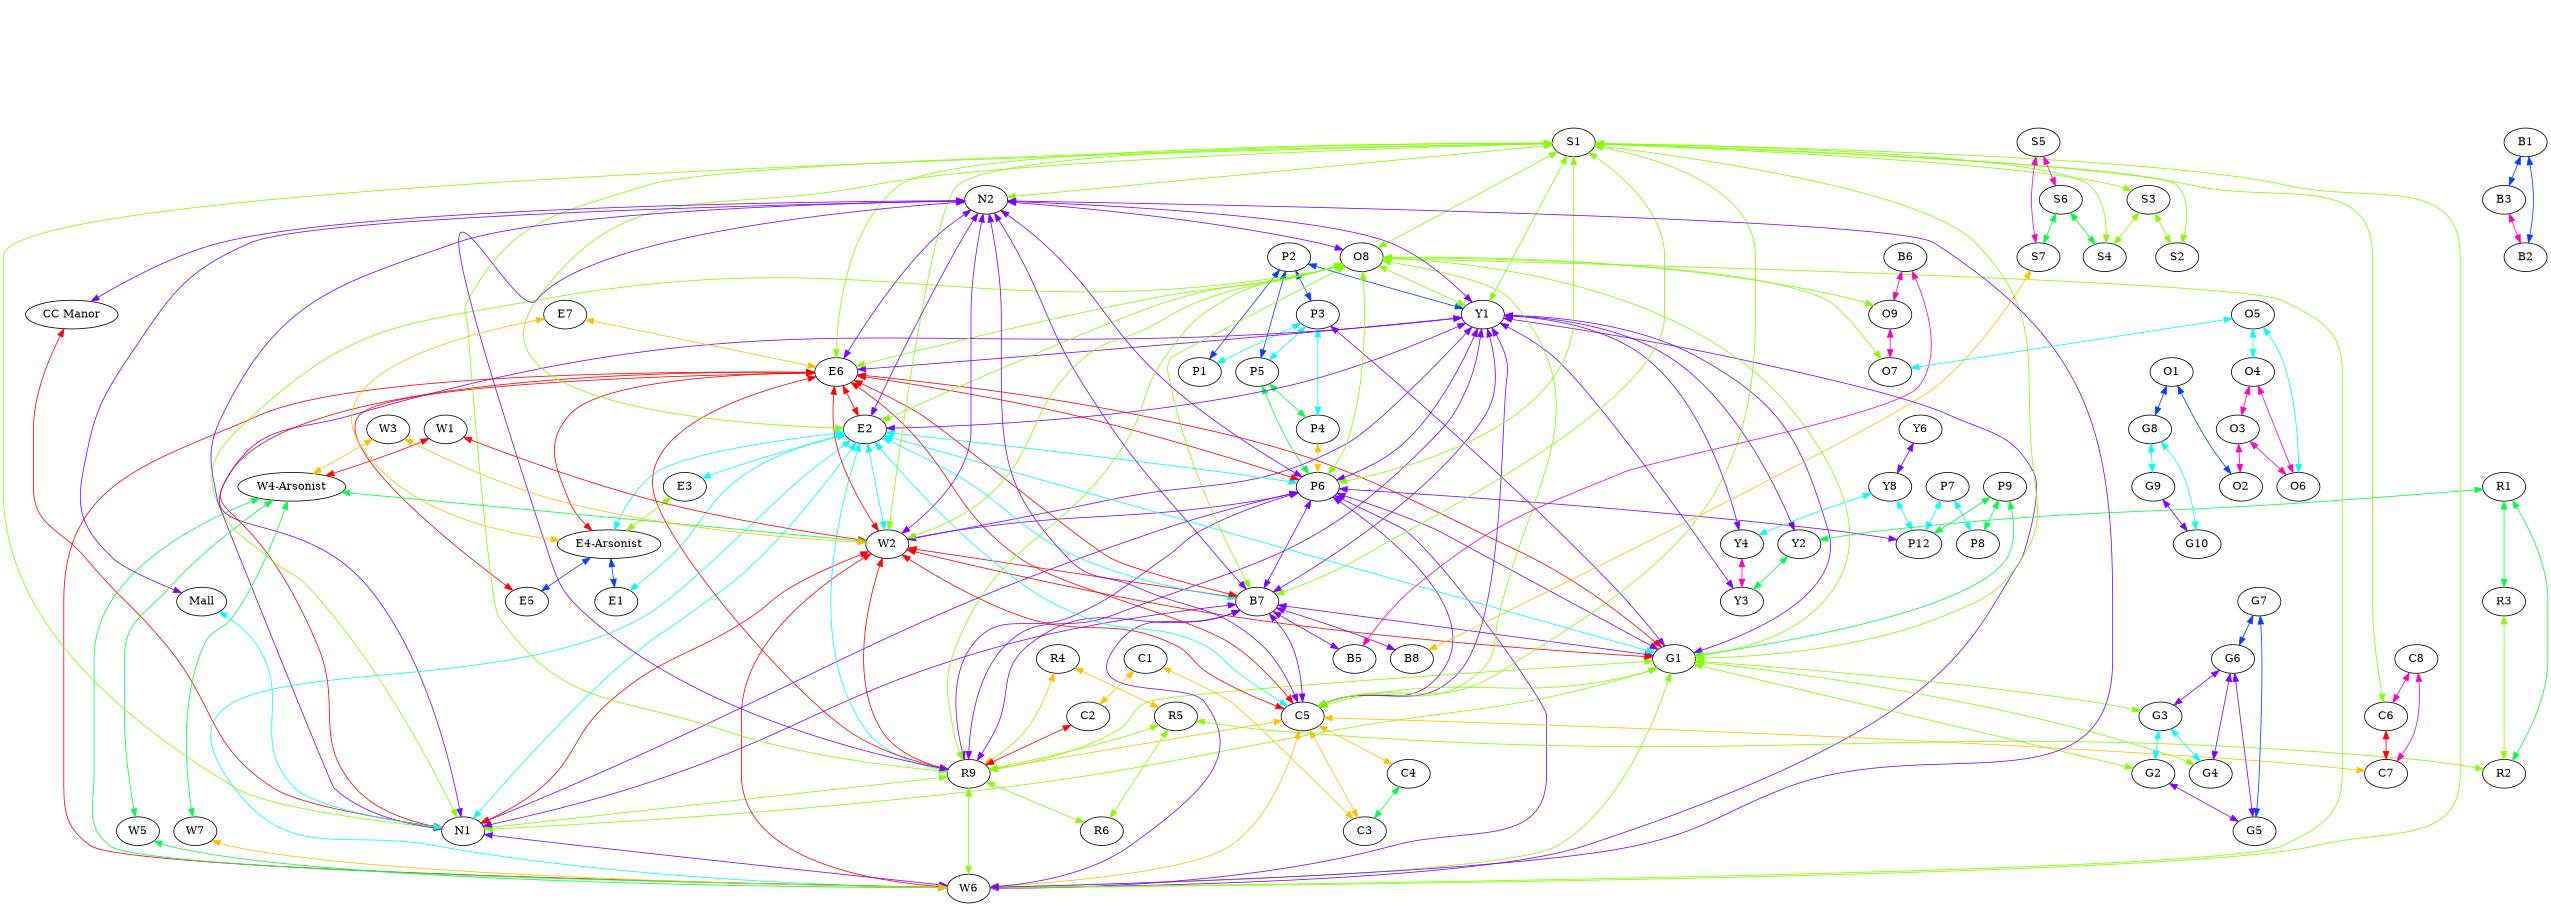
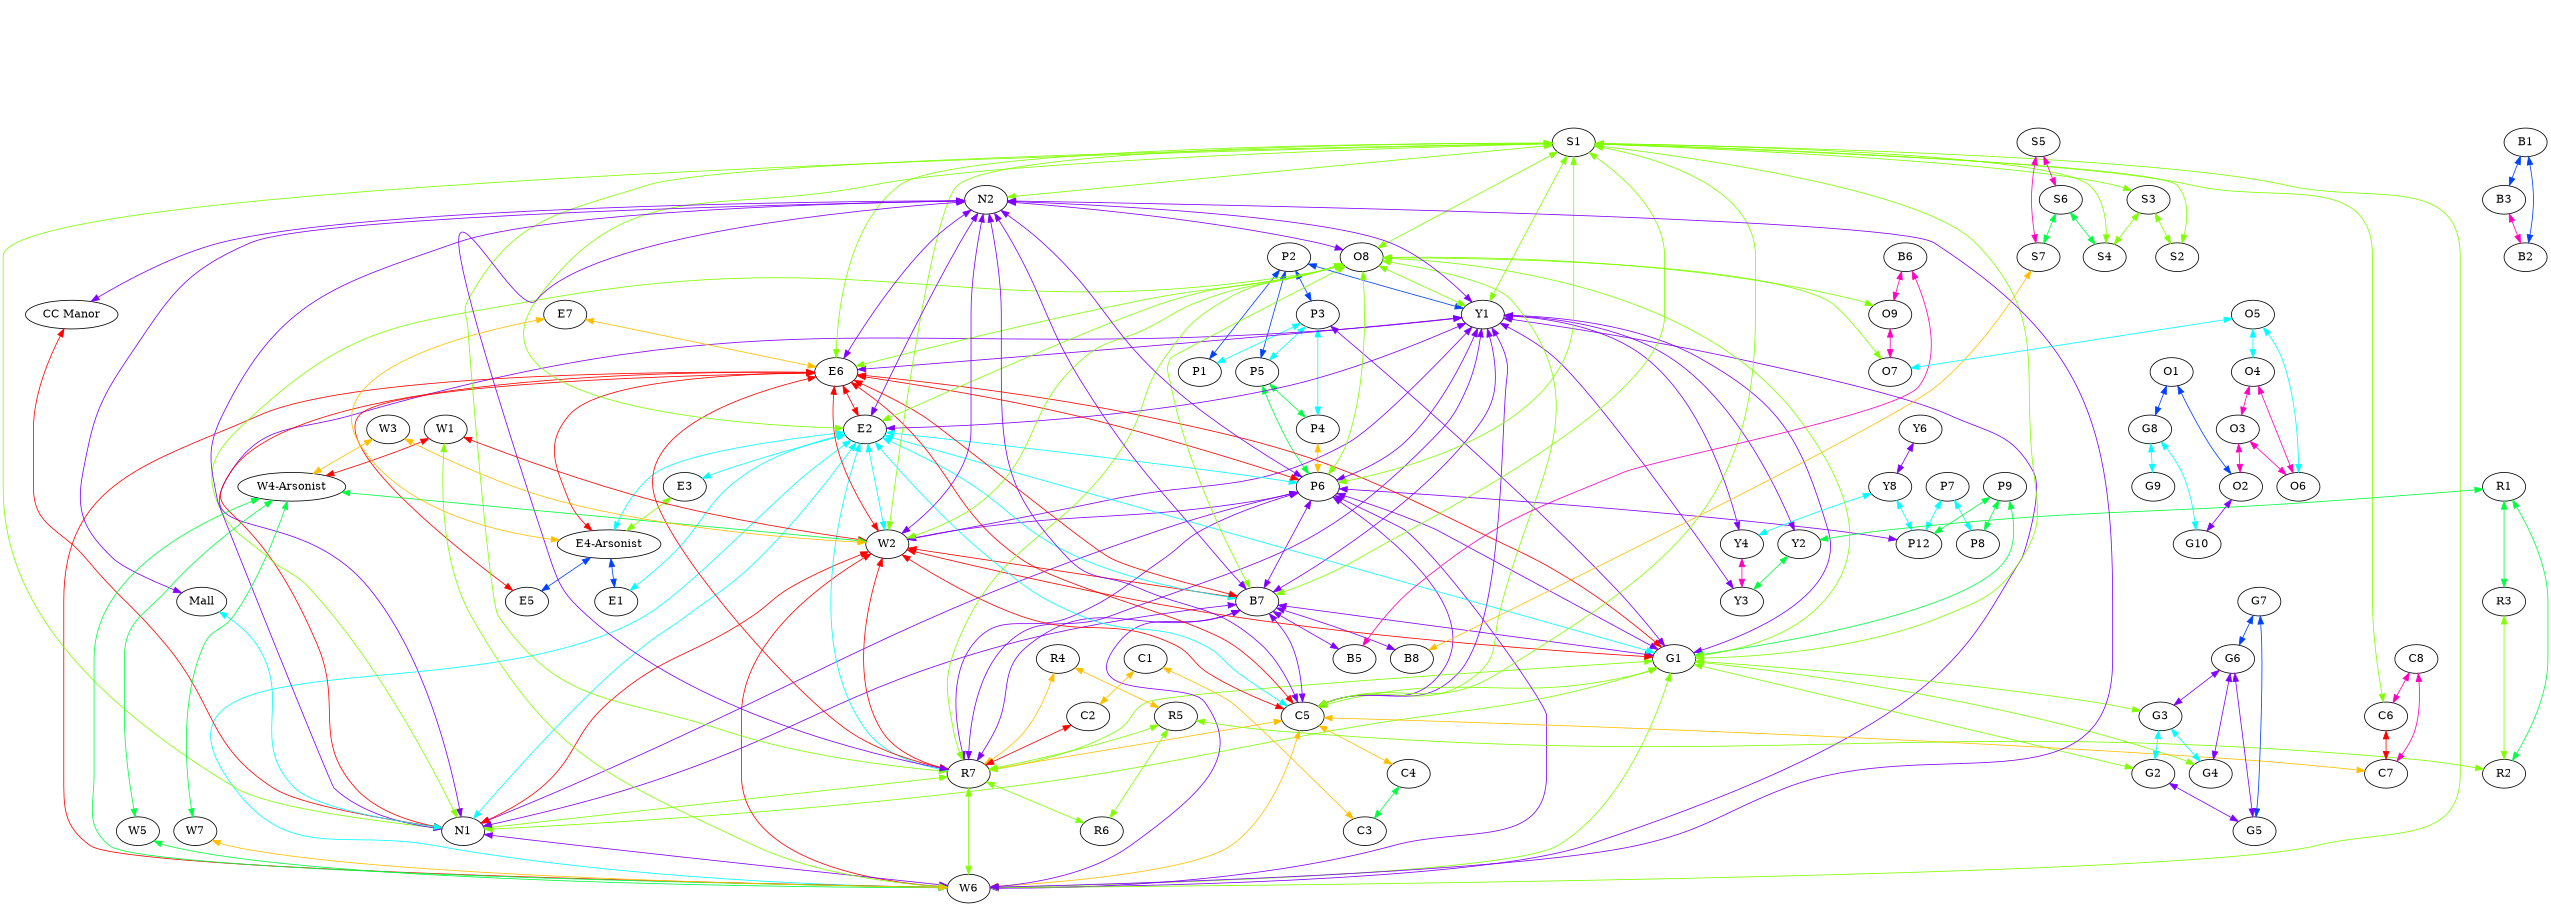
edge "G9" -- "G10": now "O2" -- "G10"
edge "O8" -- "W6": now "W1" -- "W6"
node "R9": label "R9" -> "R7"
edge "C5" -- "C3": removed
